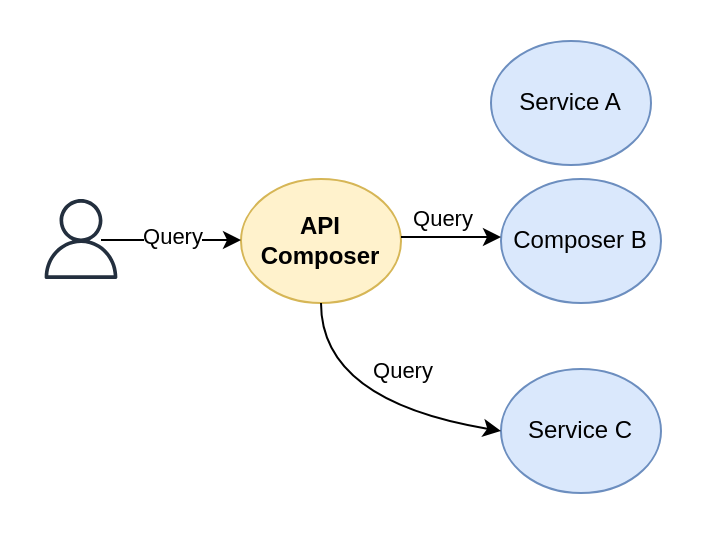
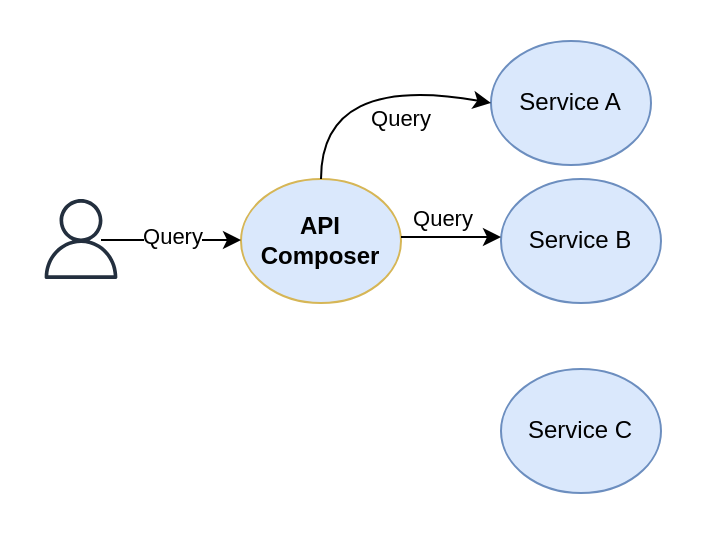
edge "API Composer" -> "Service A": added, label "Query"
node "API Composer": fillcolor #fff2cc -> #dae8fc
node "Composer B": label "Composer B" -> "Service B"
edge "API Composer" -> "Service C": removed, label "Query"
